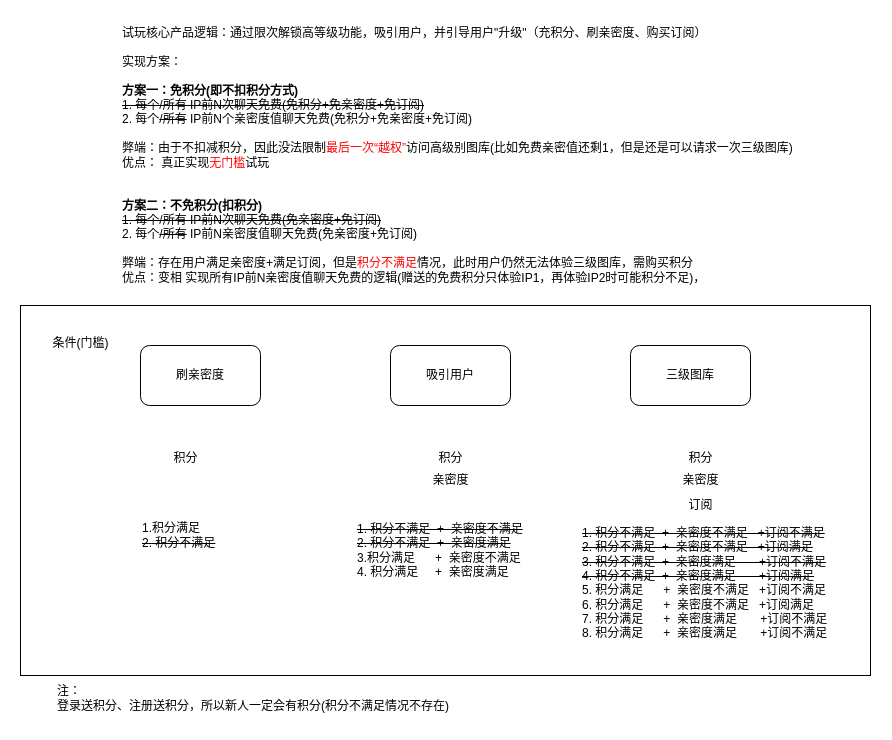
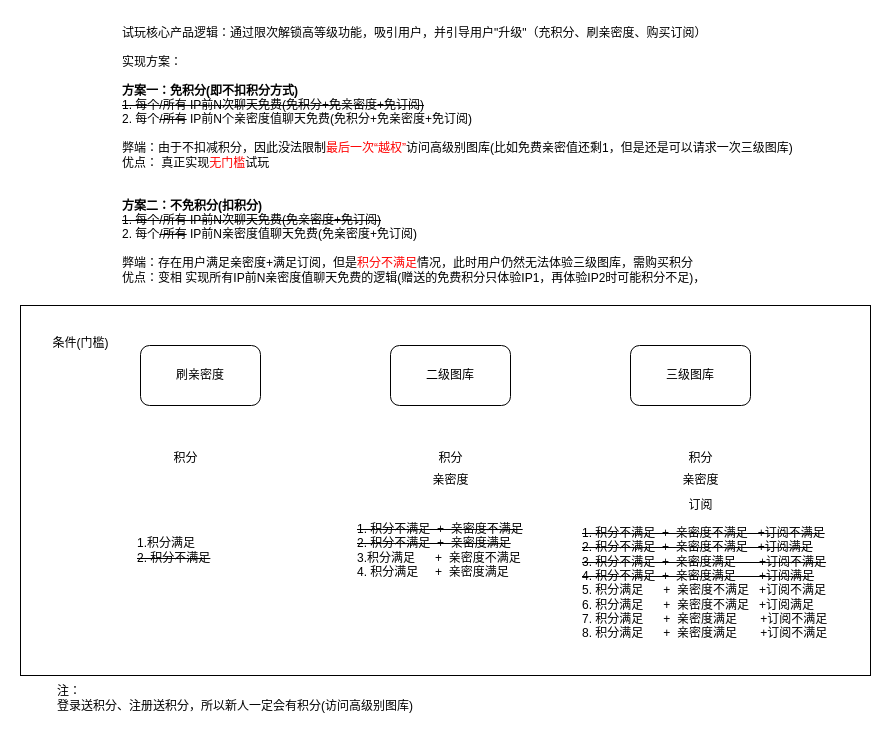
node "吸引用户": label "吸引用户" -> "二级图库"
node "1.积分满足 2. 积分不满足": moved (191, 536) -> (186, 551)
node "注： 登录送积分、注册送积分，所以新人一定会有积分(积分不满足情况不存在)": label "注： 登录送积分、注册送积分，所以新人一定会有积分(积分不满足情况不存在)" -> "注： 登录送积分、注册送积分，所以新人一定会有积分(访问高级别图库)"
